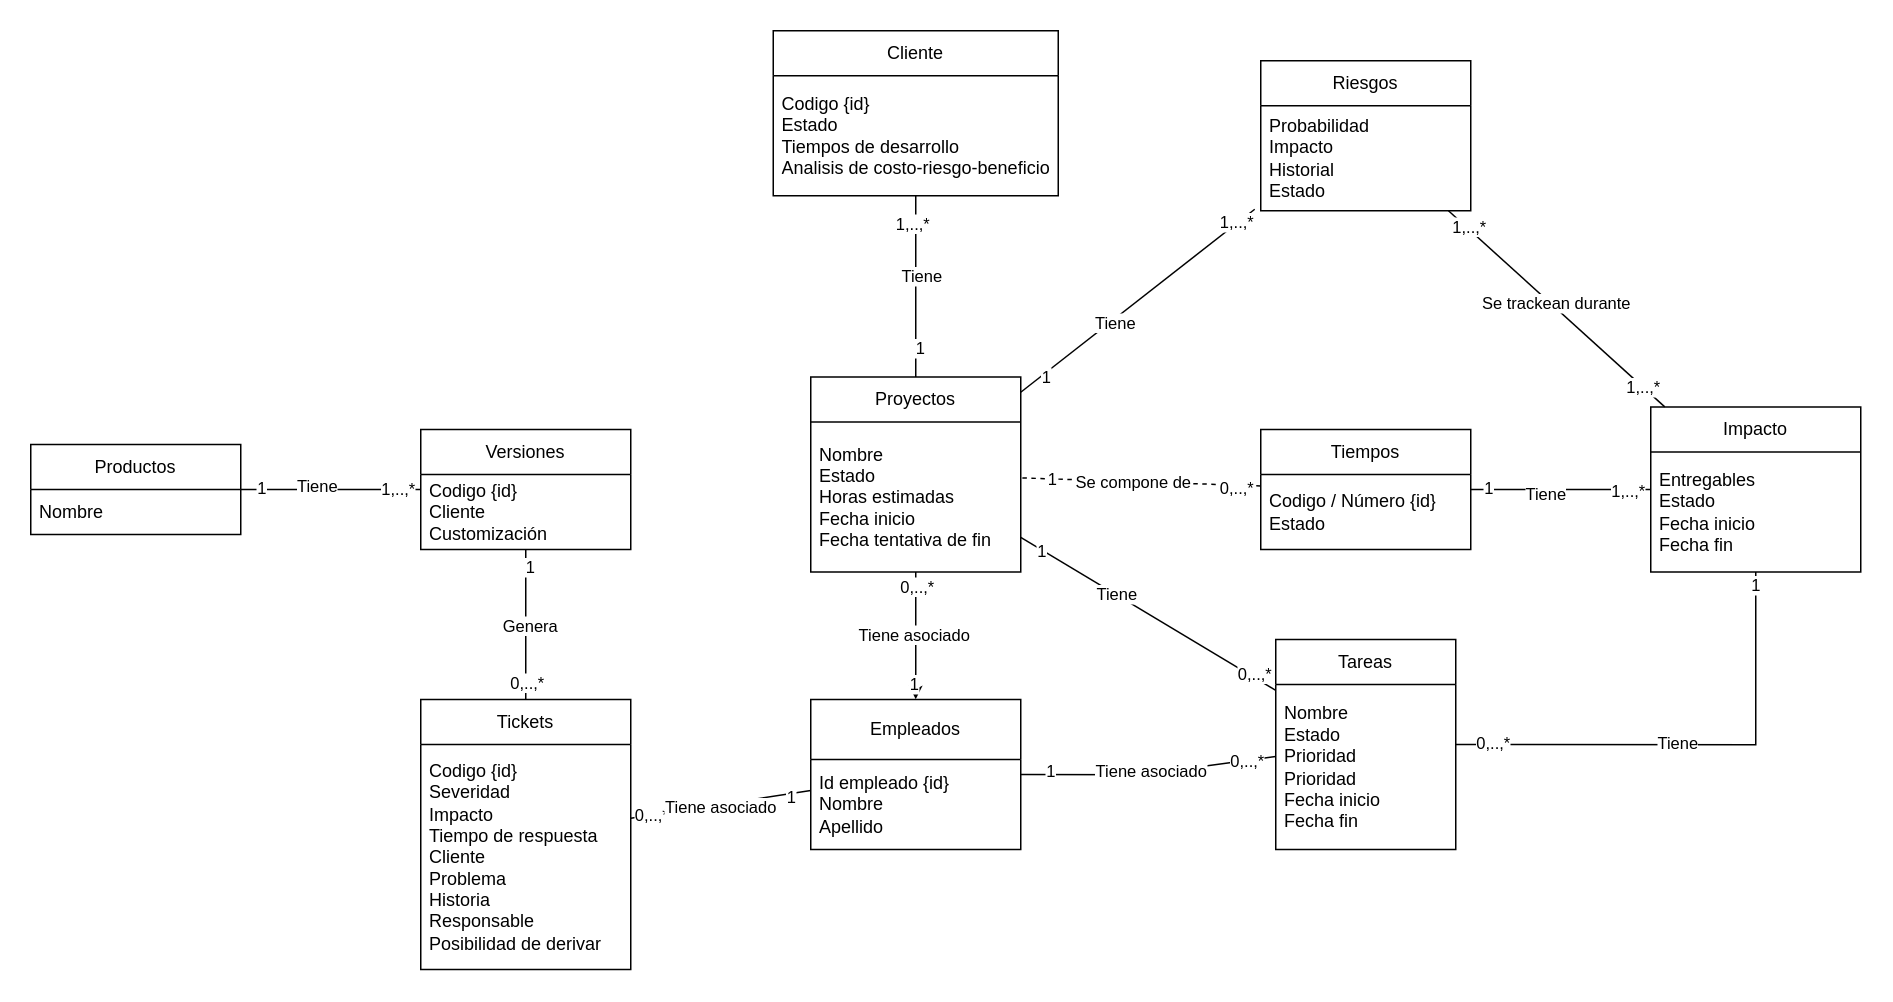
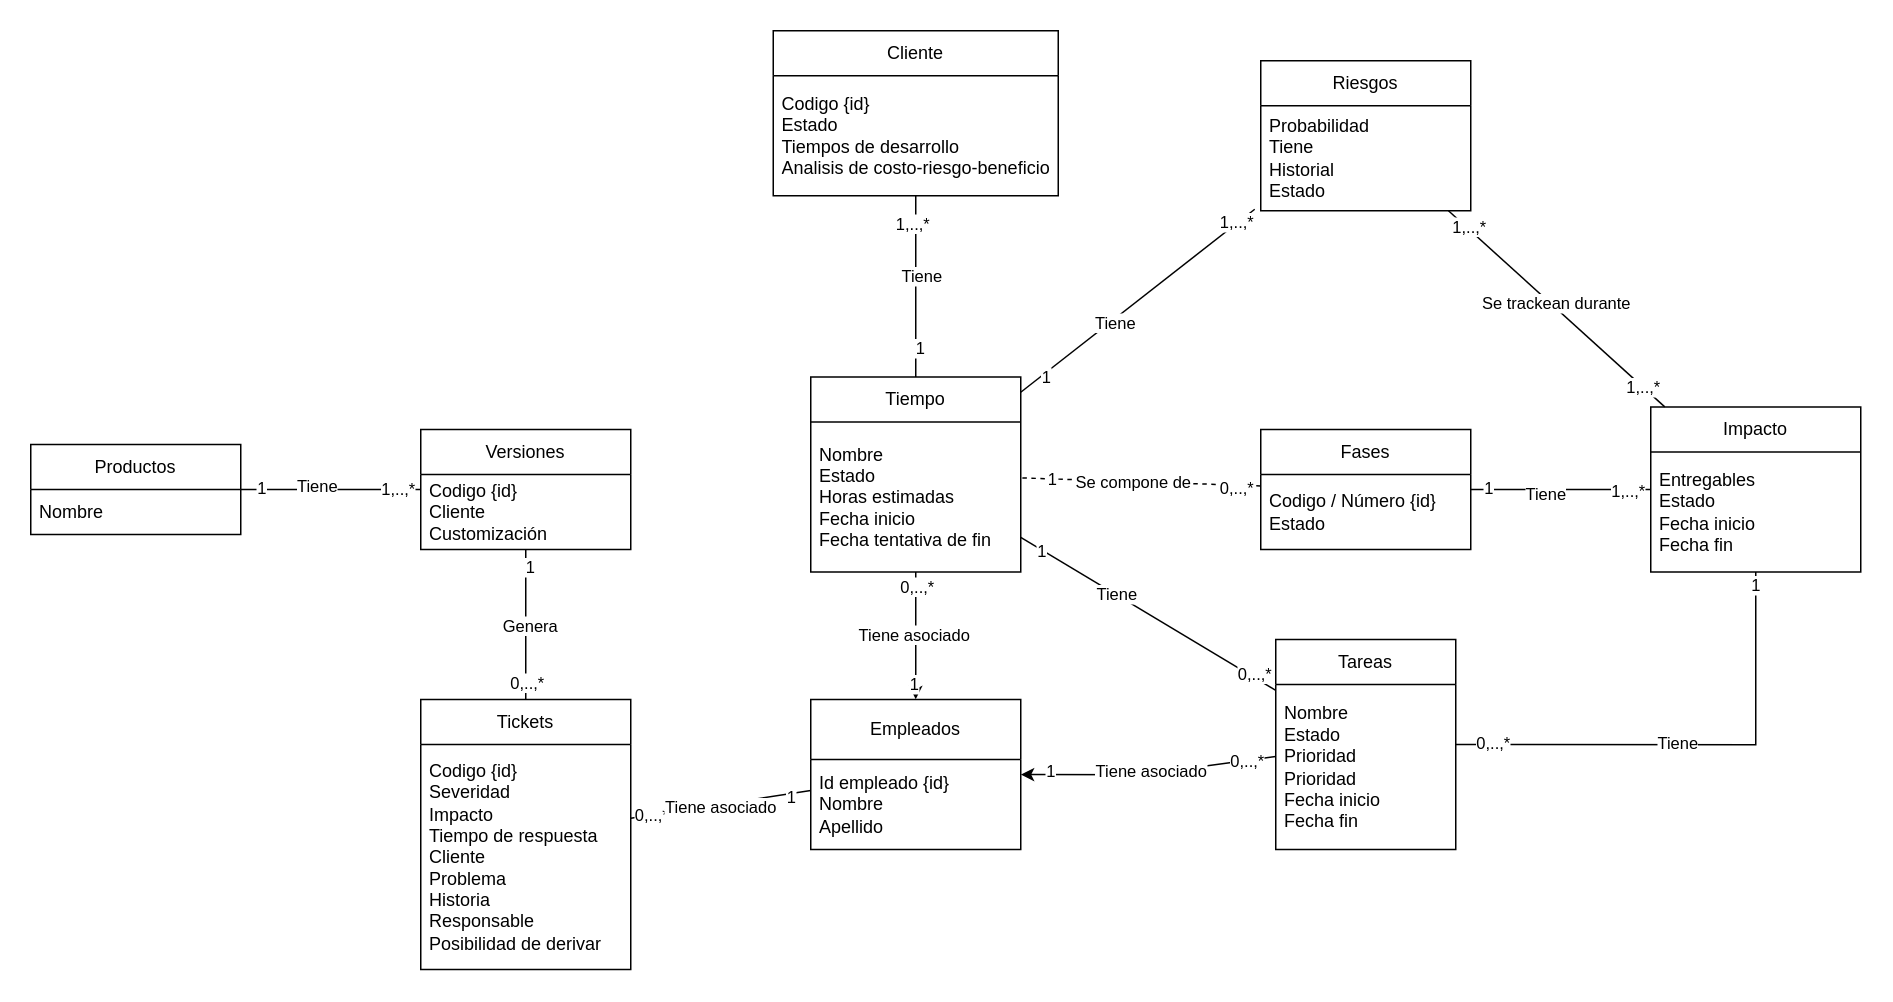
node "Probabilidad Impacto Historial Estado": label "Probabilidad Impacto Historial Estado" -> "Probabilidad Tiene Historial Estado"
node "Proyectos": label "Proyectos" -> "Tiempo"
node "Tiempos": label "Tiempos" -> "Fases"
edge "Tareas" -- "Empleados": arrowhead none -> classic
